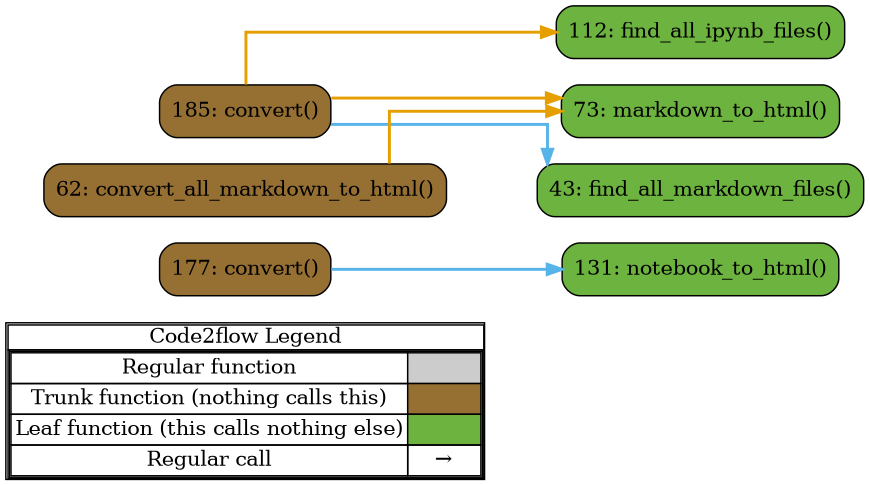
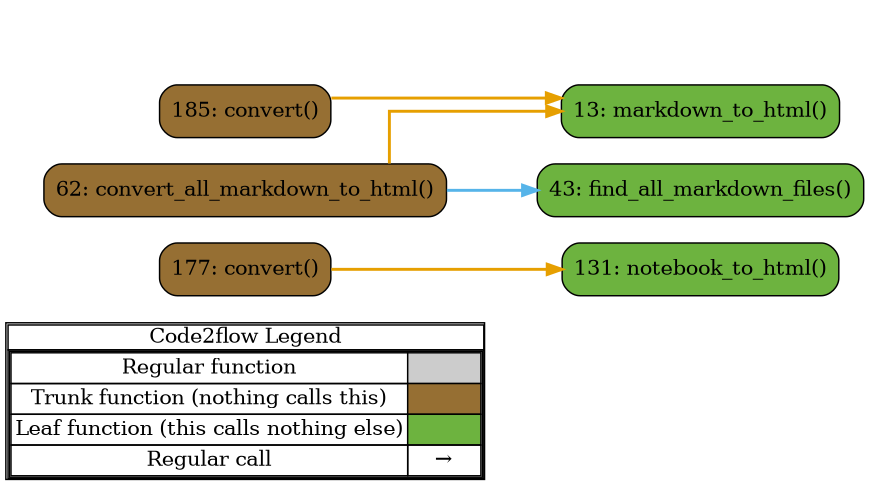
node "112: find_all_ipynb_files()": removed
node "73: markdown_to_html()": label "73: markdown_to_html()" -> "13: markdown_to_html()"
edge "185: convert()" -> "43: find_all_markdown_files()": now "62: convert_all_markdown_to_html()" -> "43: find_all_markdown_files()"
edge "177: convert()" -> "131: notebook_to_html()": color #56b4e9 -> #e69f00
